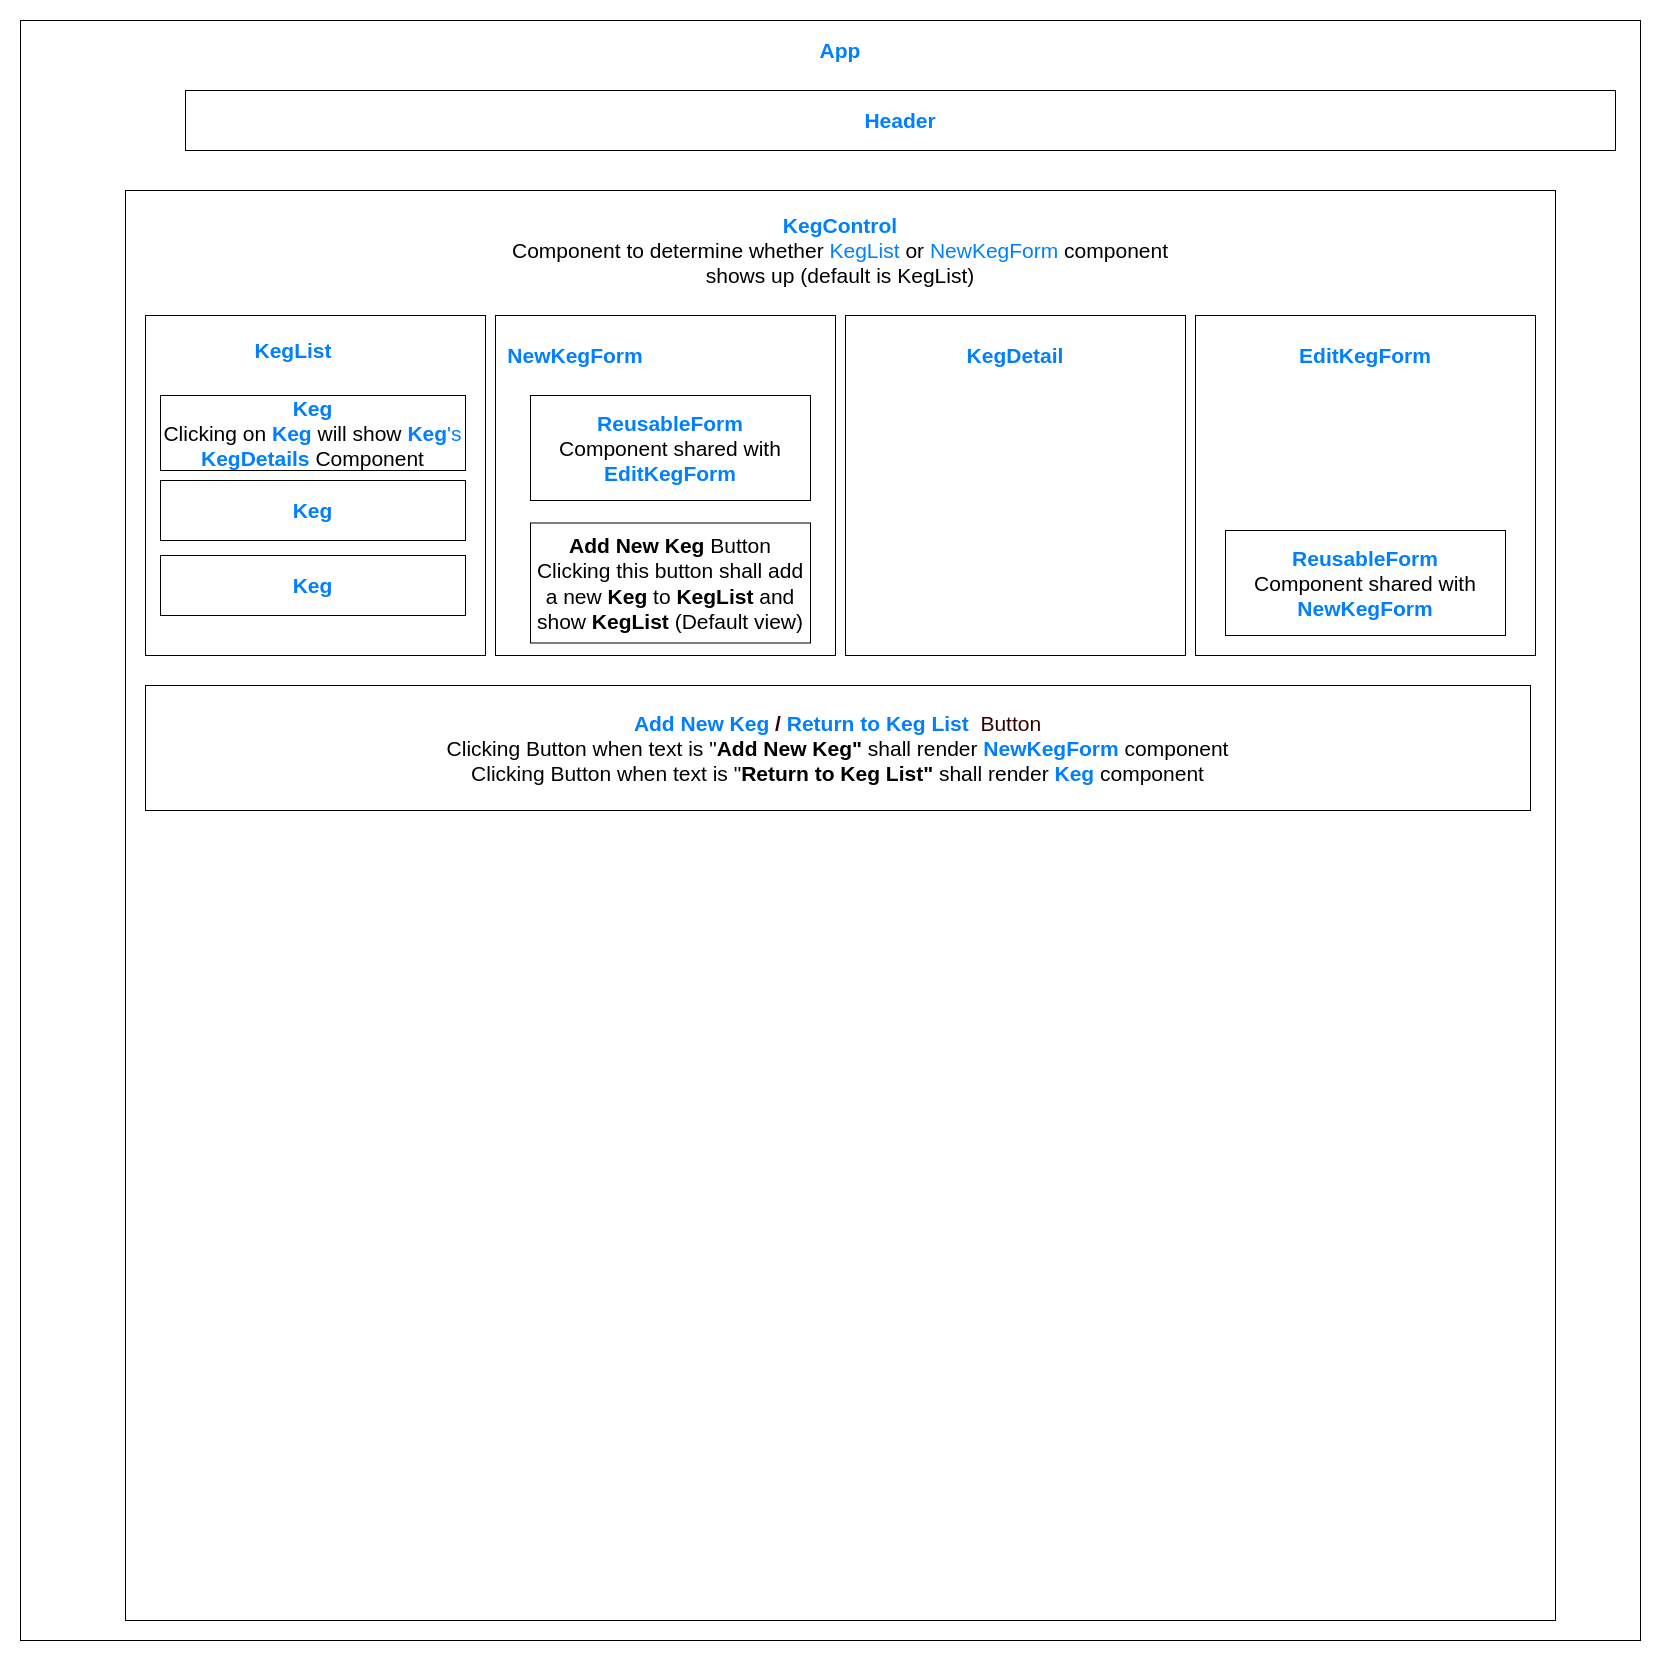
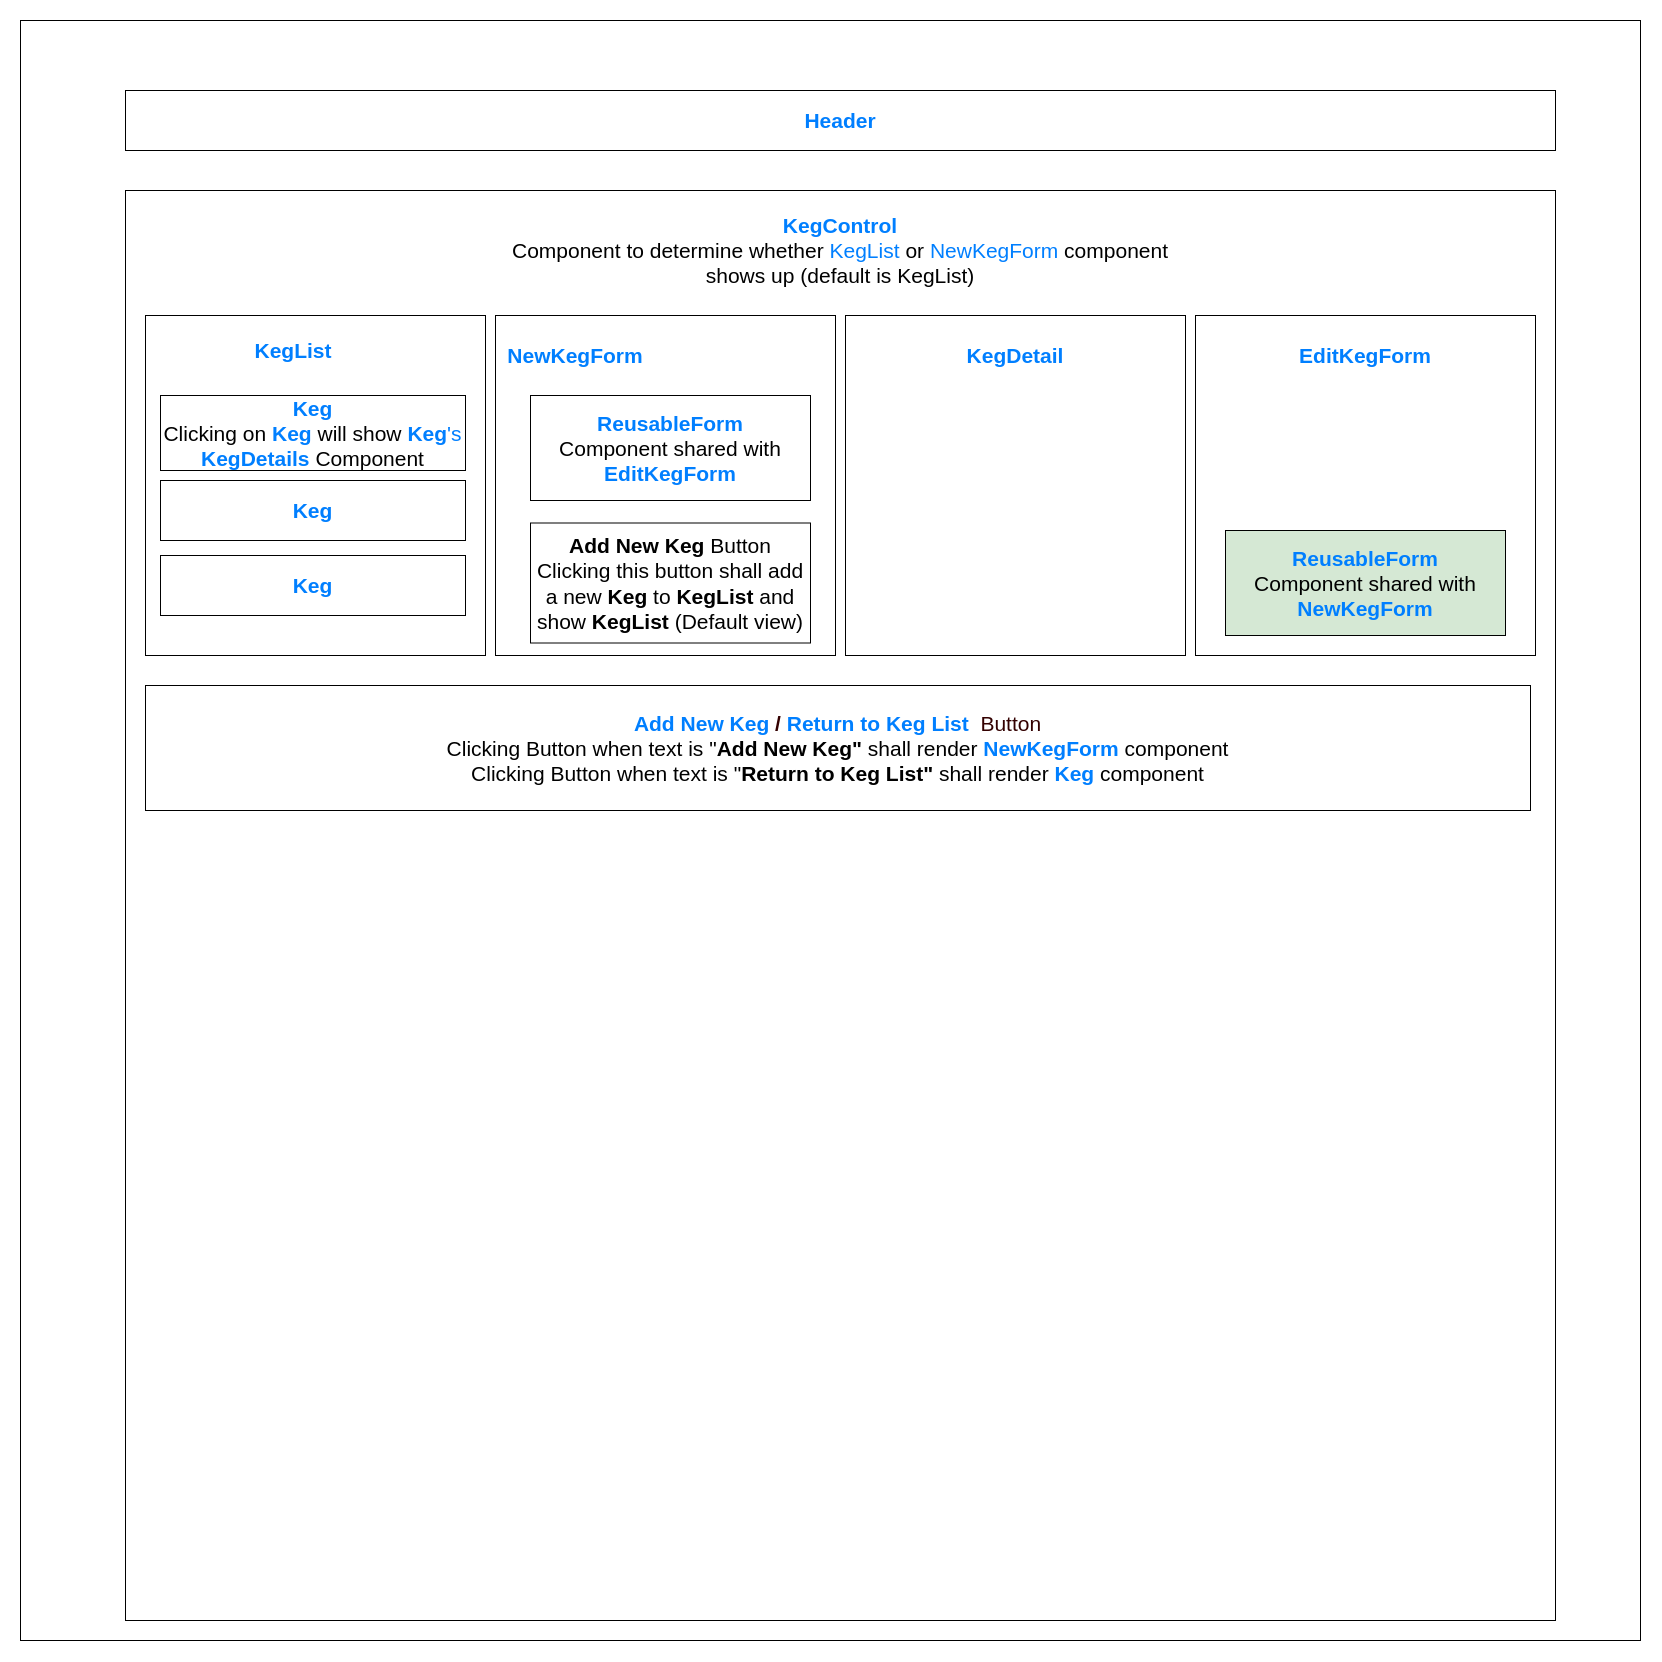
node "App": removed
node "Header": moved (901, 121) -> (841, 121)
node "ReusableFormComponent shared with NewKegForm": fillcolor #ffffff -> #d5e8d4
